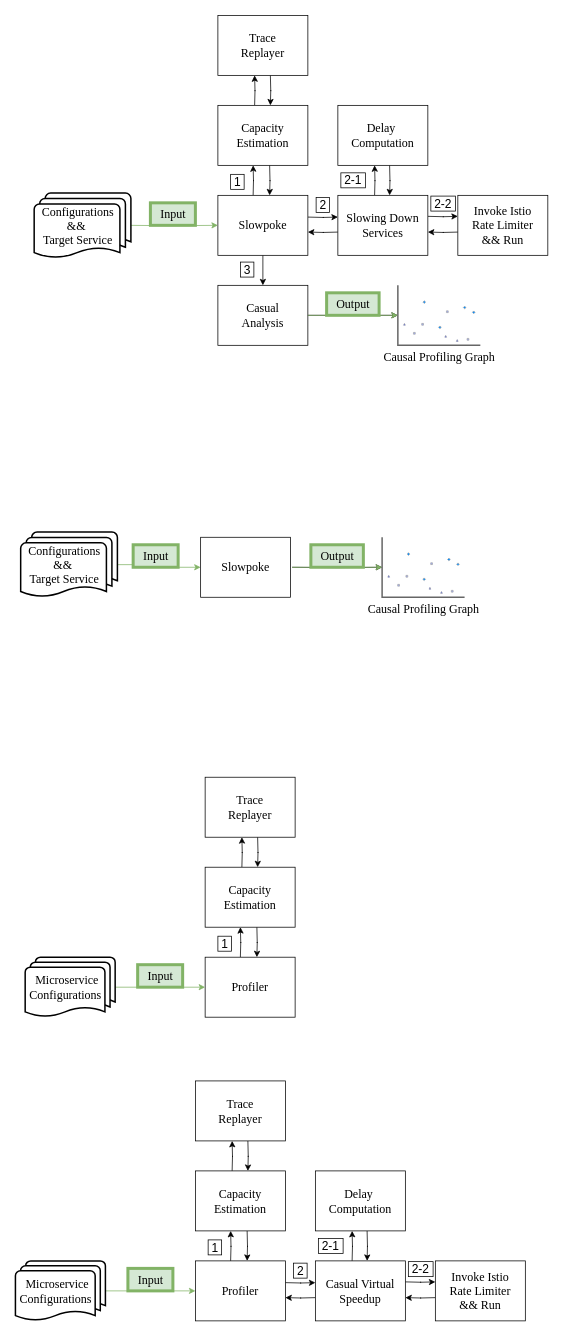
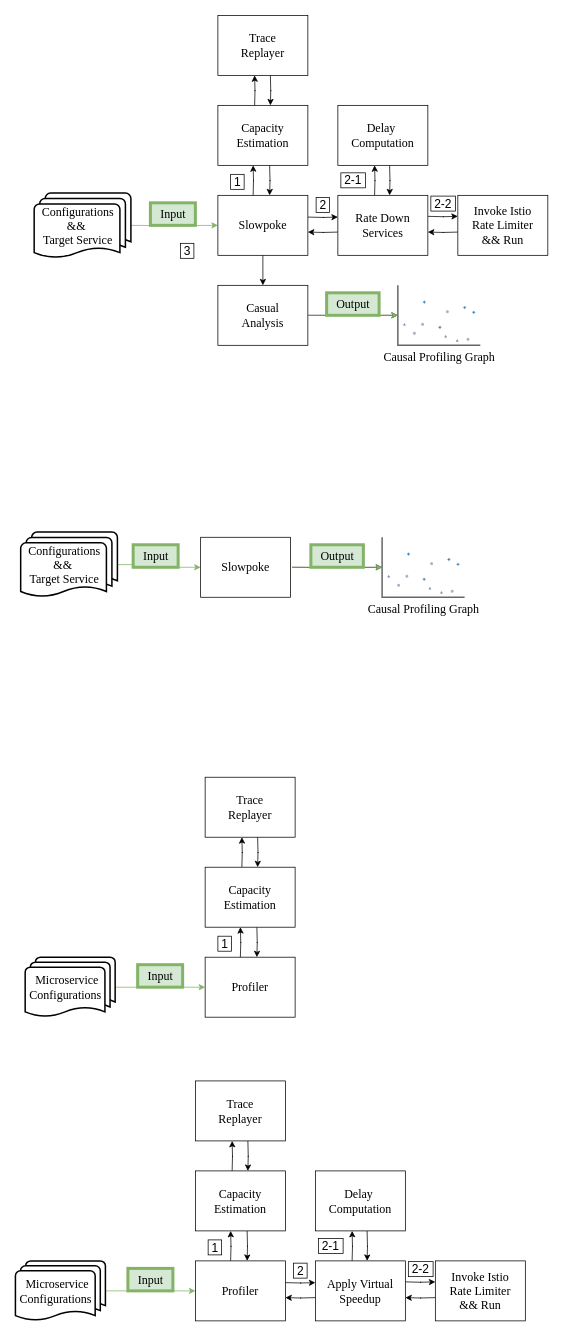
node "Slowing Down Services": label "Slowing Down Services" -> "Rate Down Services"
node "3": moved (247, 269) -> (187, 251)
node "Casual Virtual Speedup": label "Casual Virtual Speedup" -> "Apply Virtual Speedup"
